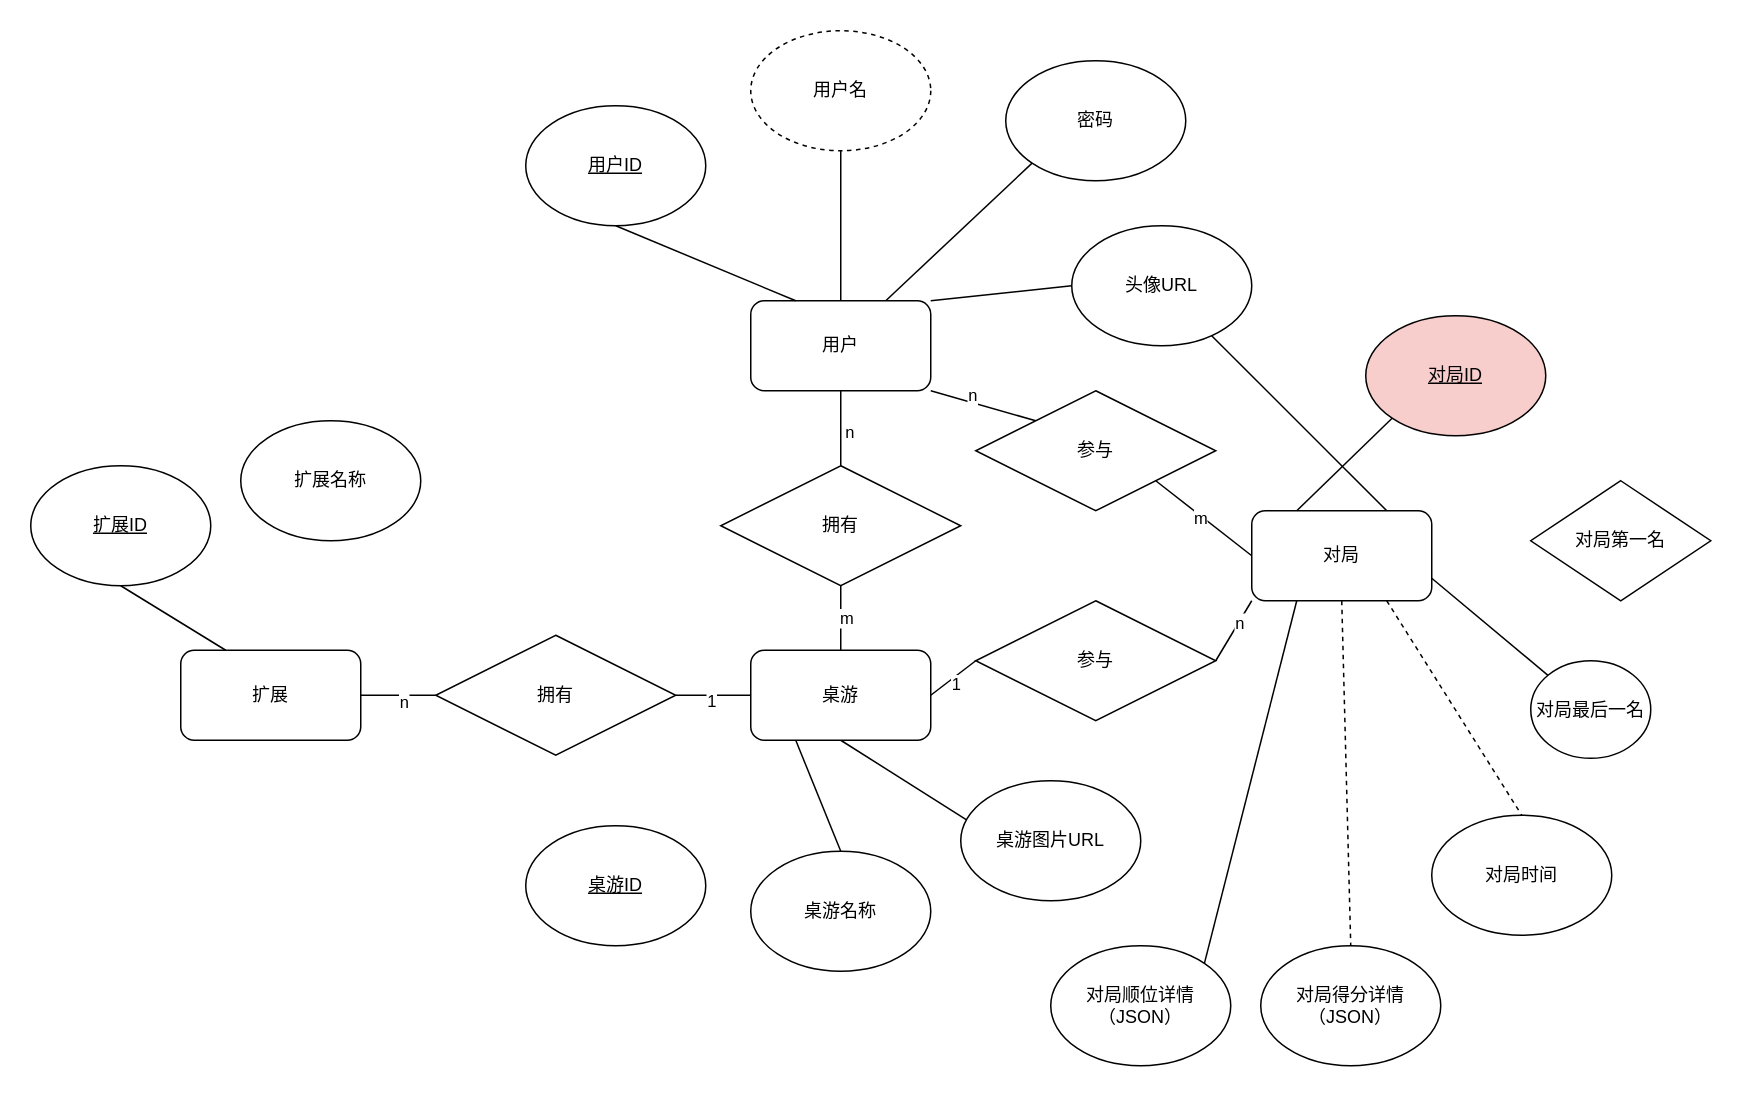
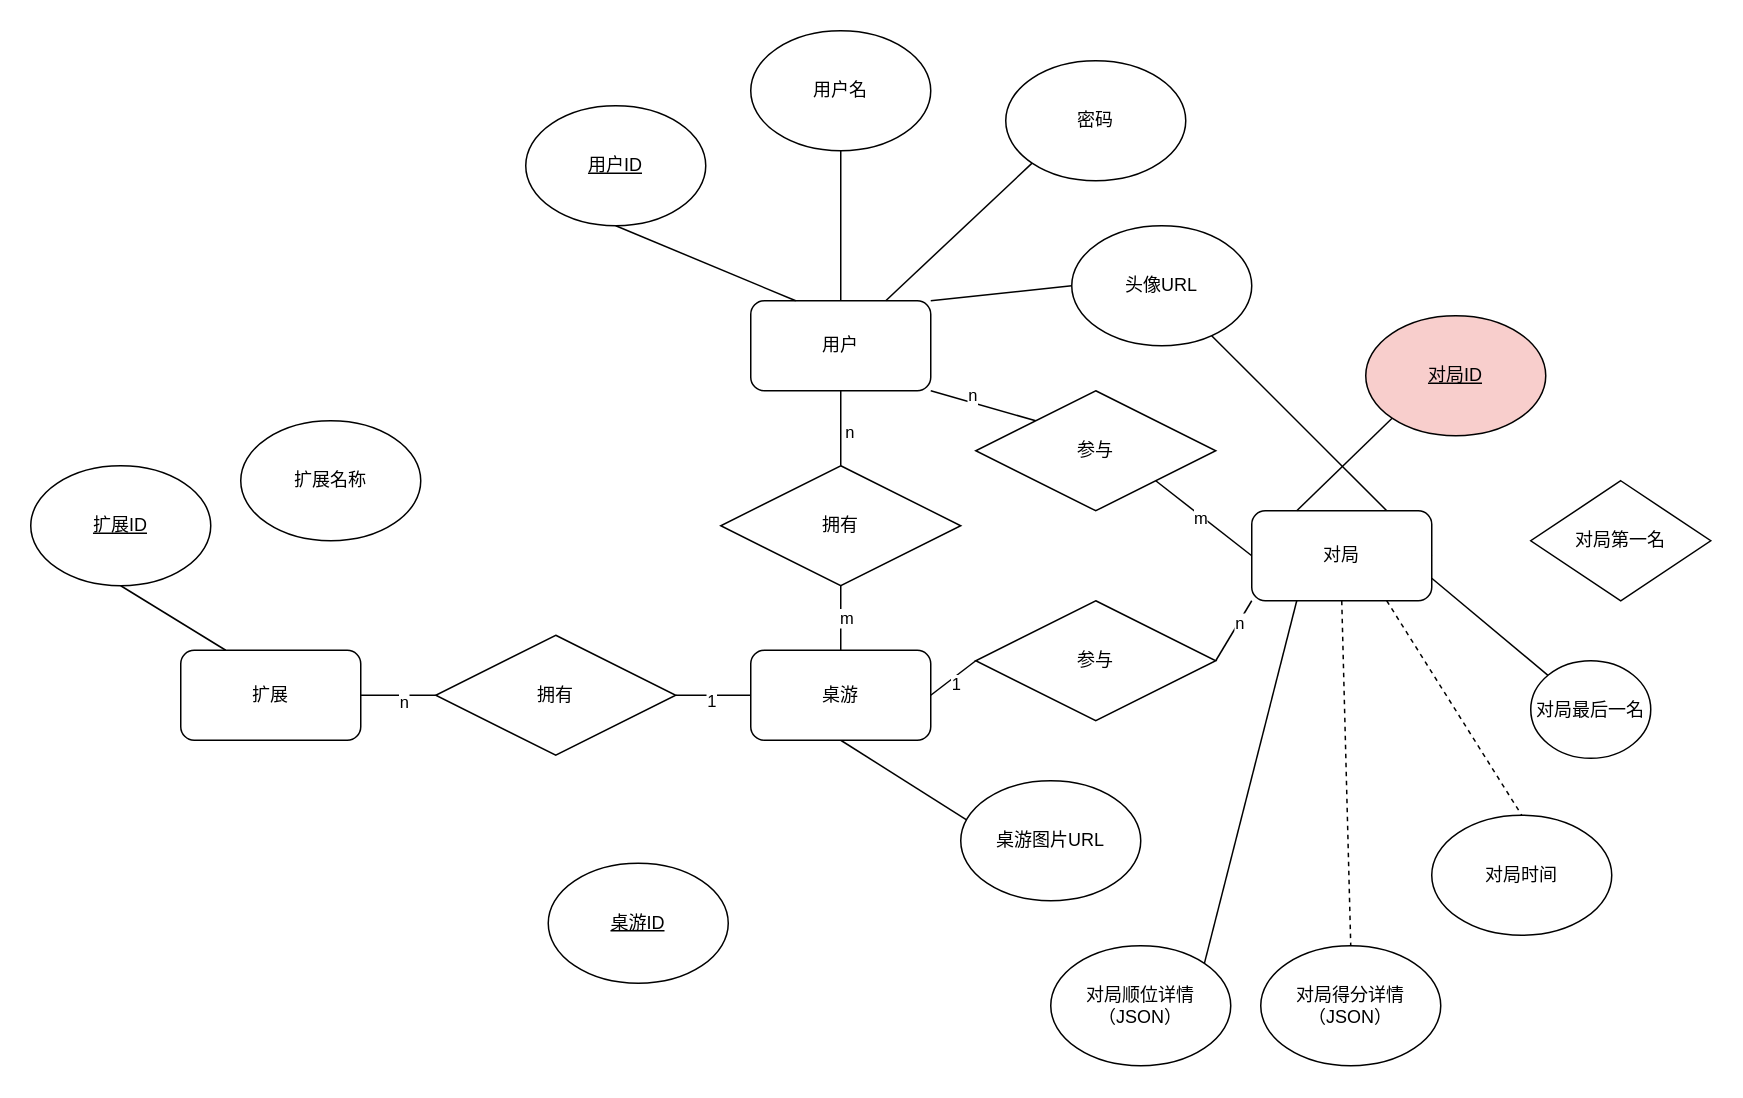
node "用户名": style dashed -> solid
edge "桌游" -- "桌游名称": removed
node "桌游ID": moved (616, 886) -> (638, 923)
node "桌游名称": removed
